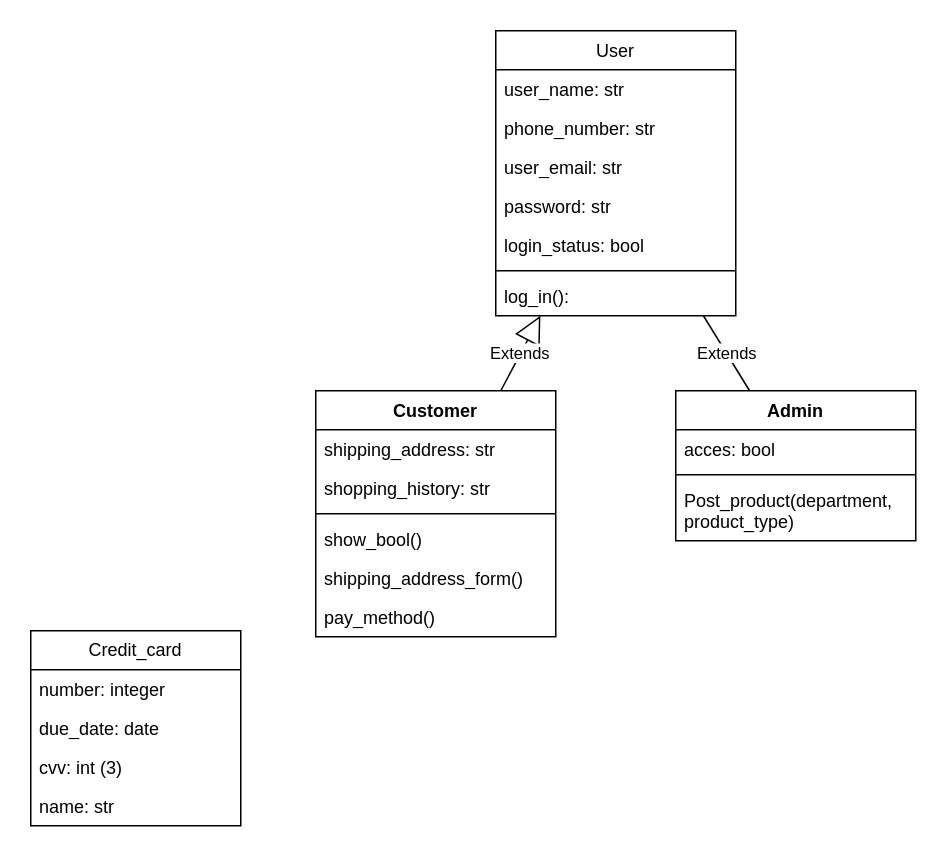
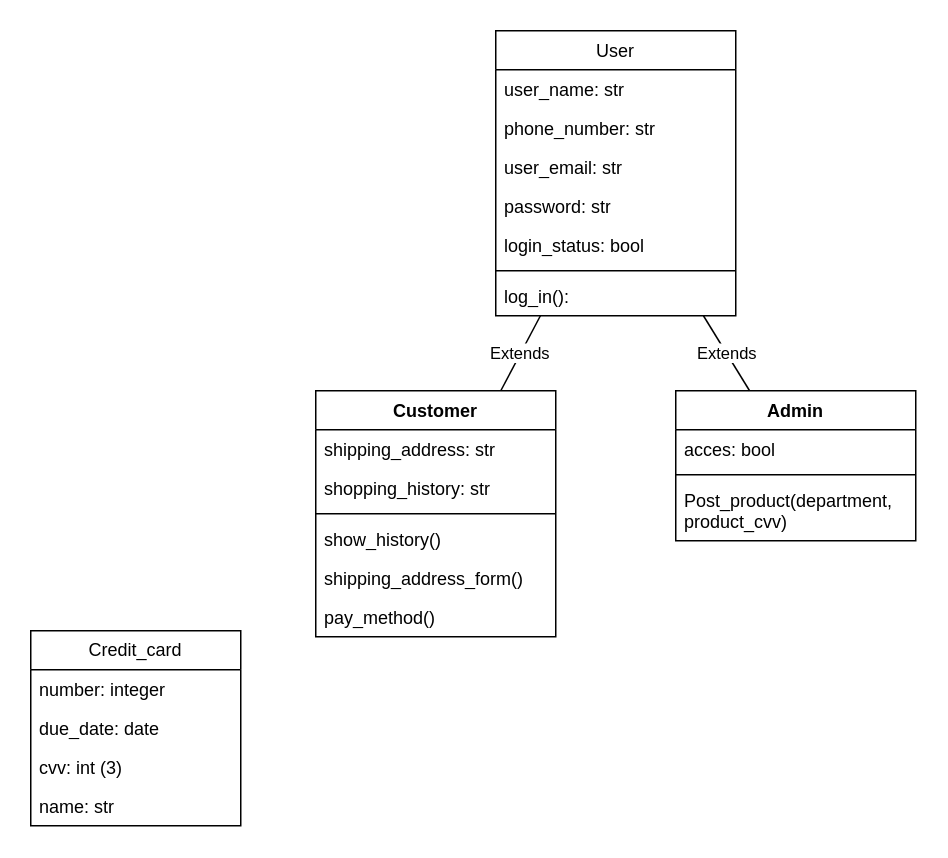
edge "Customer" -> "User": arrowhead block -> none
node "Post_product(department, product_type)": label "Post_product(department, product_type)" -> "Post_product(department, product_cvv)"
node "show_bool()": label "show_bool()" -> "show_history()"
